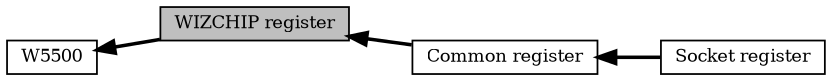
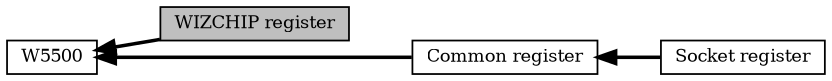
edge "Common register" -> "WIZCHIP register": now "Common register" -> "W5500"
